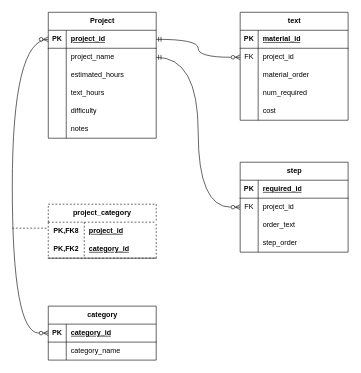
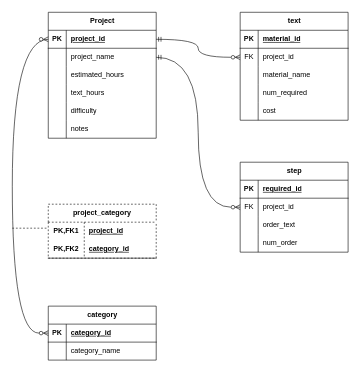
node "material_order": label "material_order" -> "material_name"
node "PK,FK8": label "PK,FK8" -> "PK,FK1"
node "step_order": label "step_order" -> "num_order"
